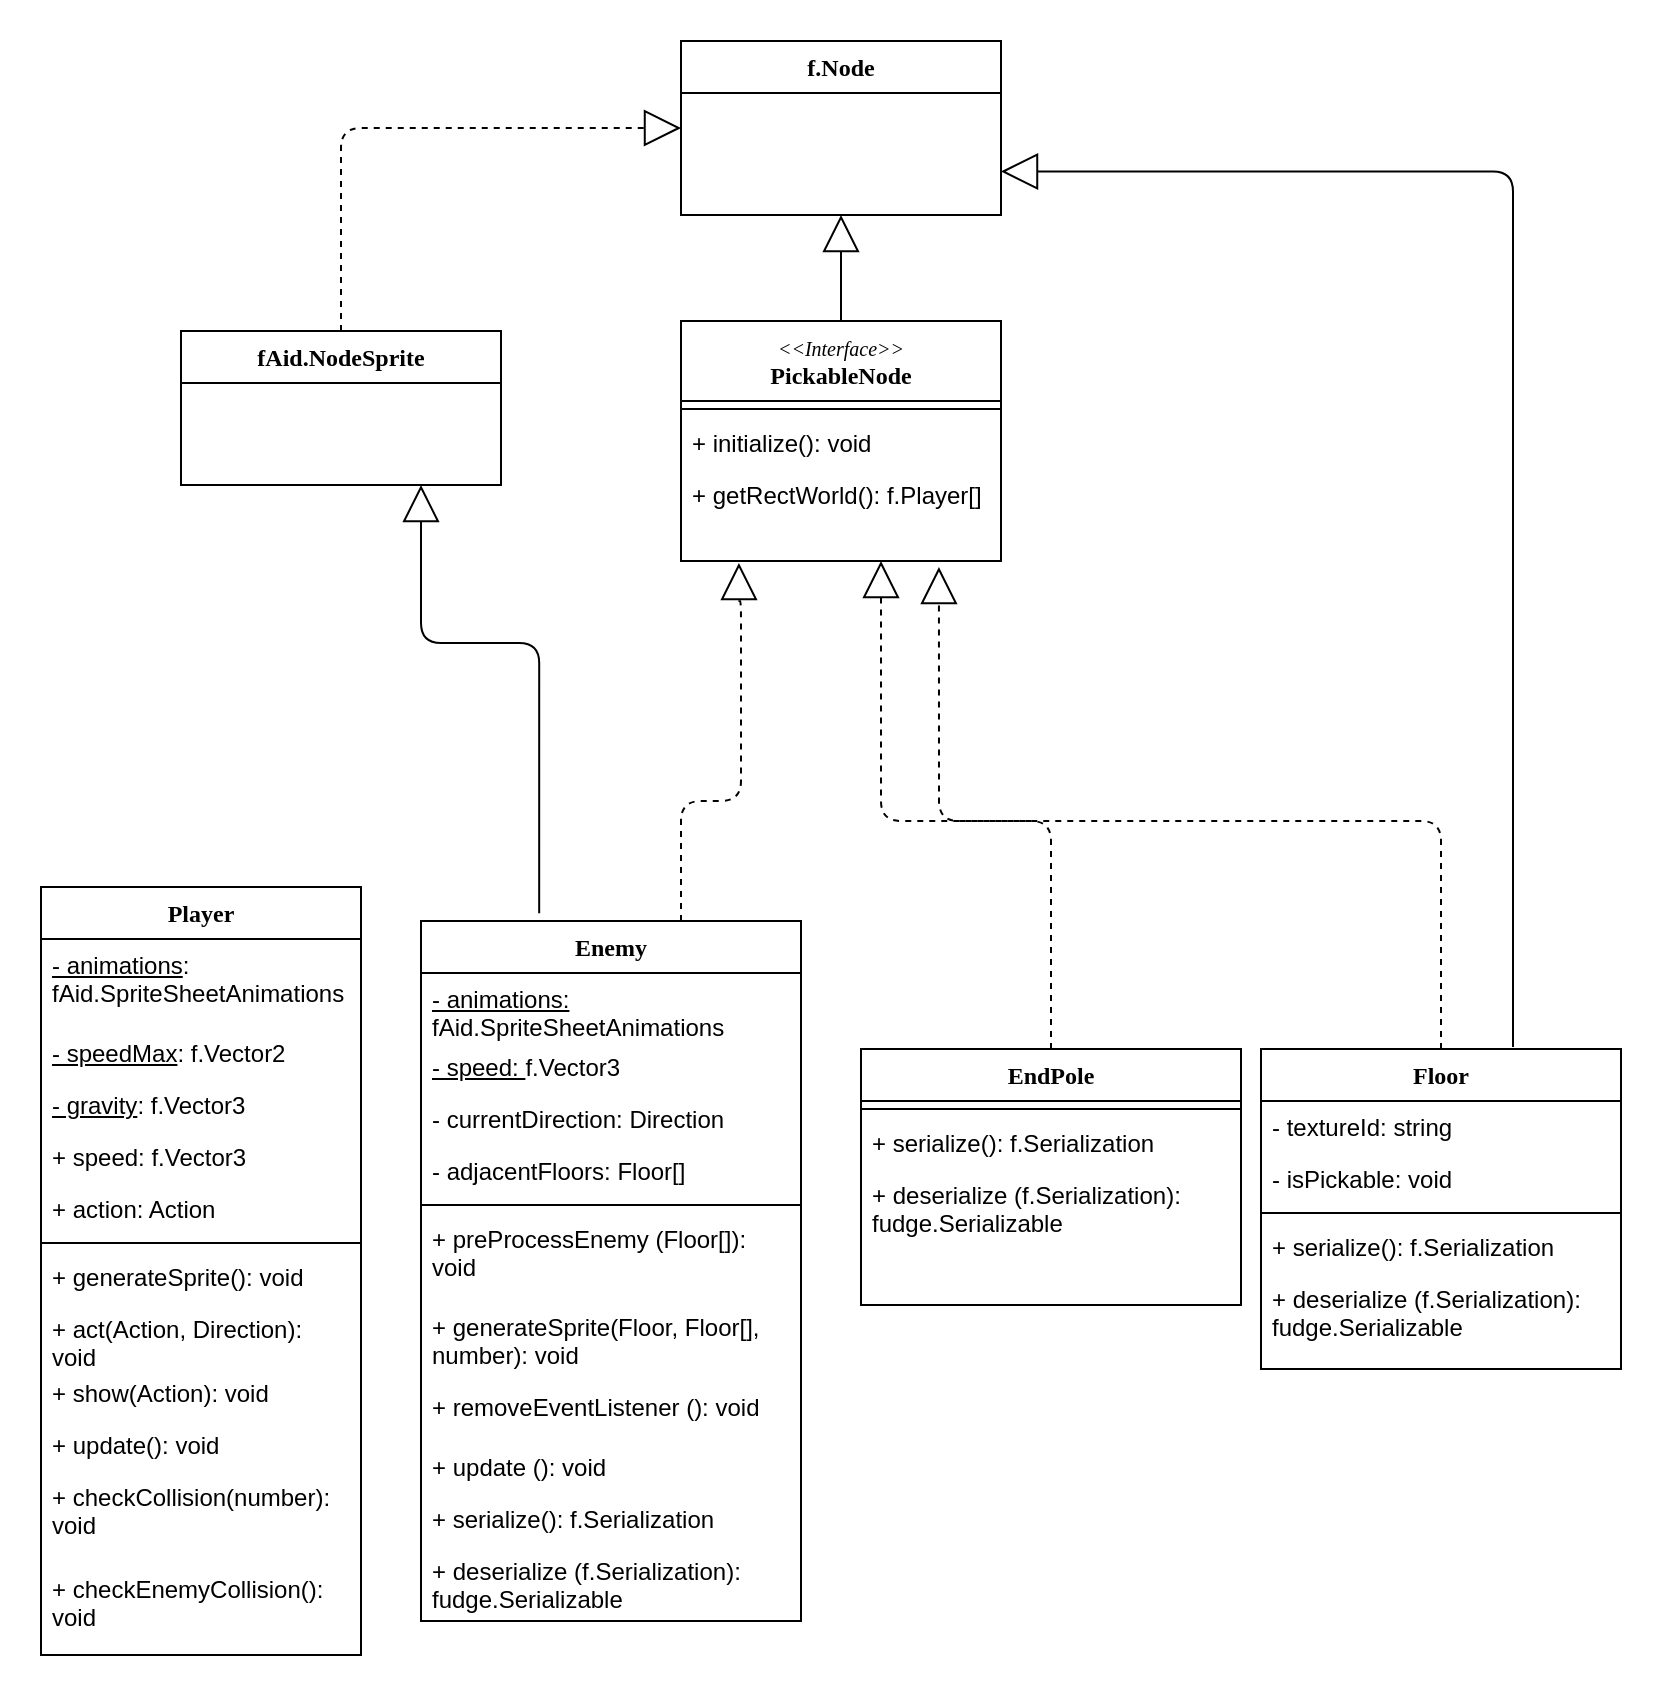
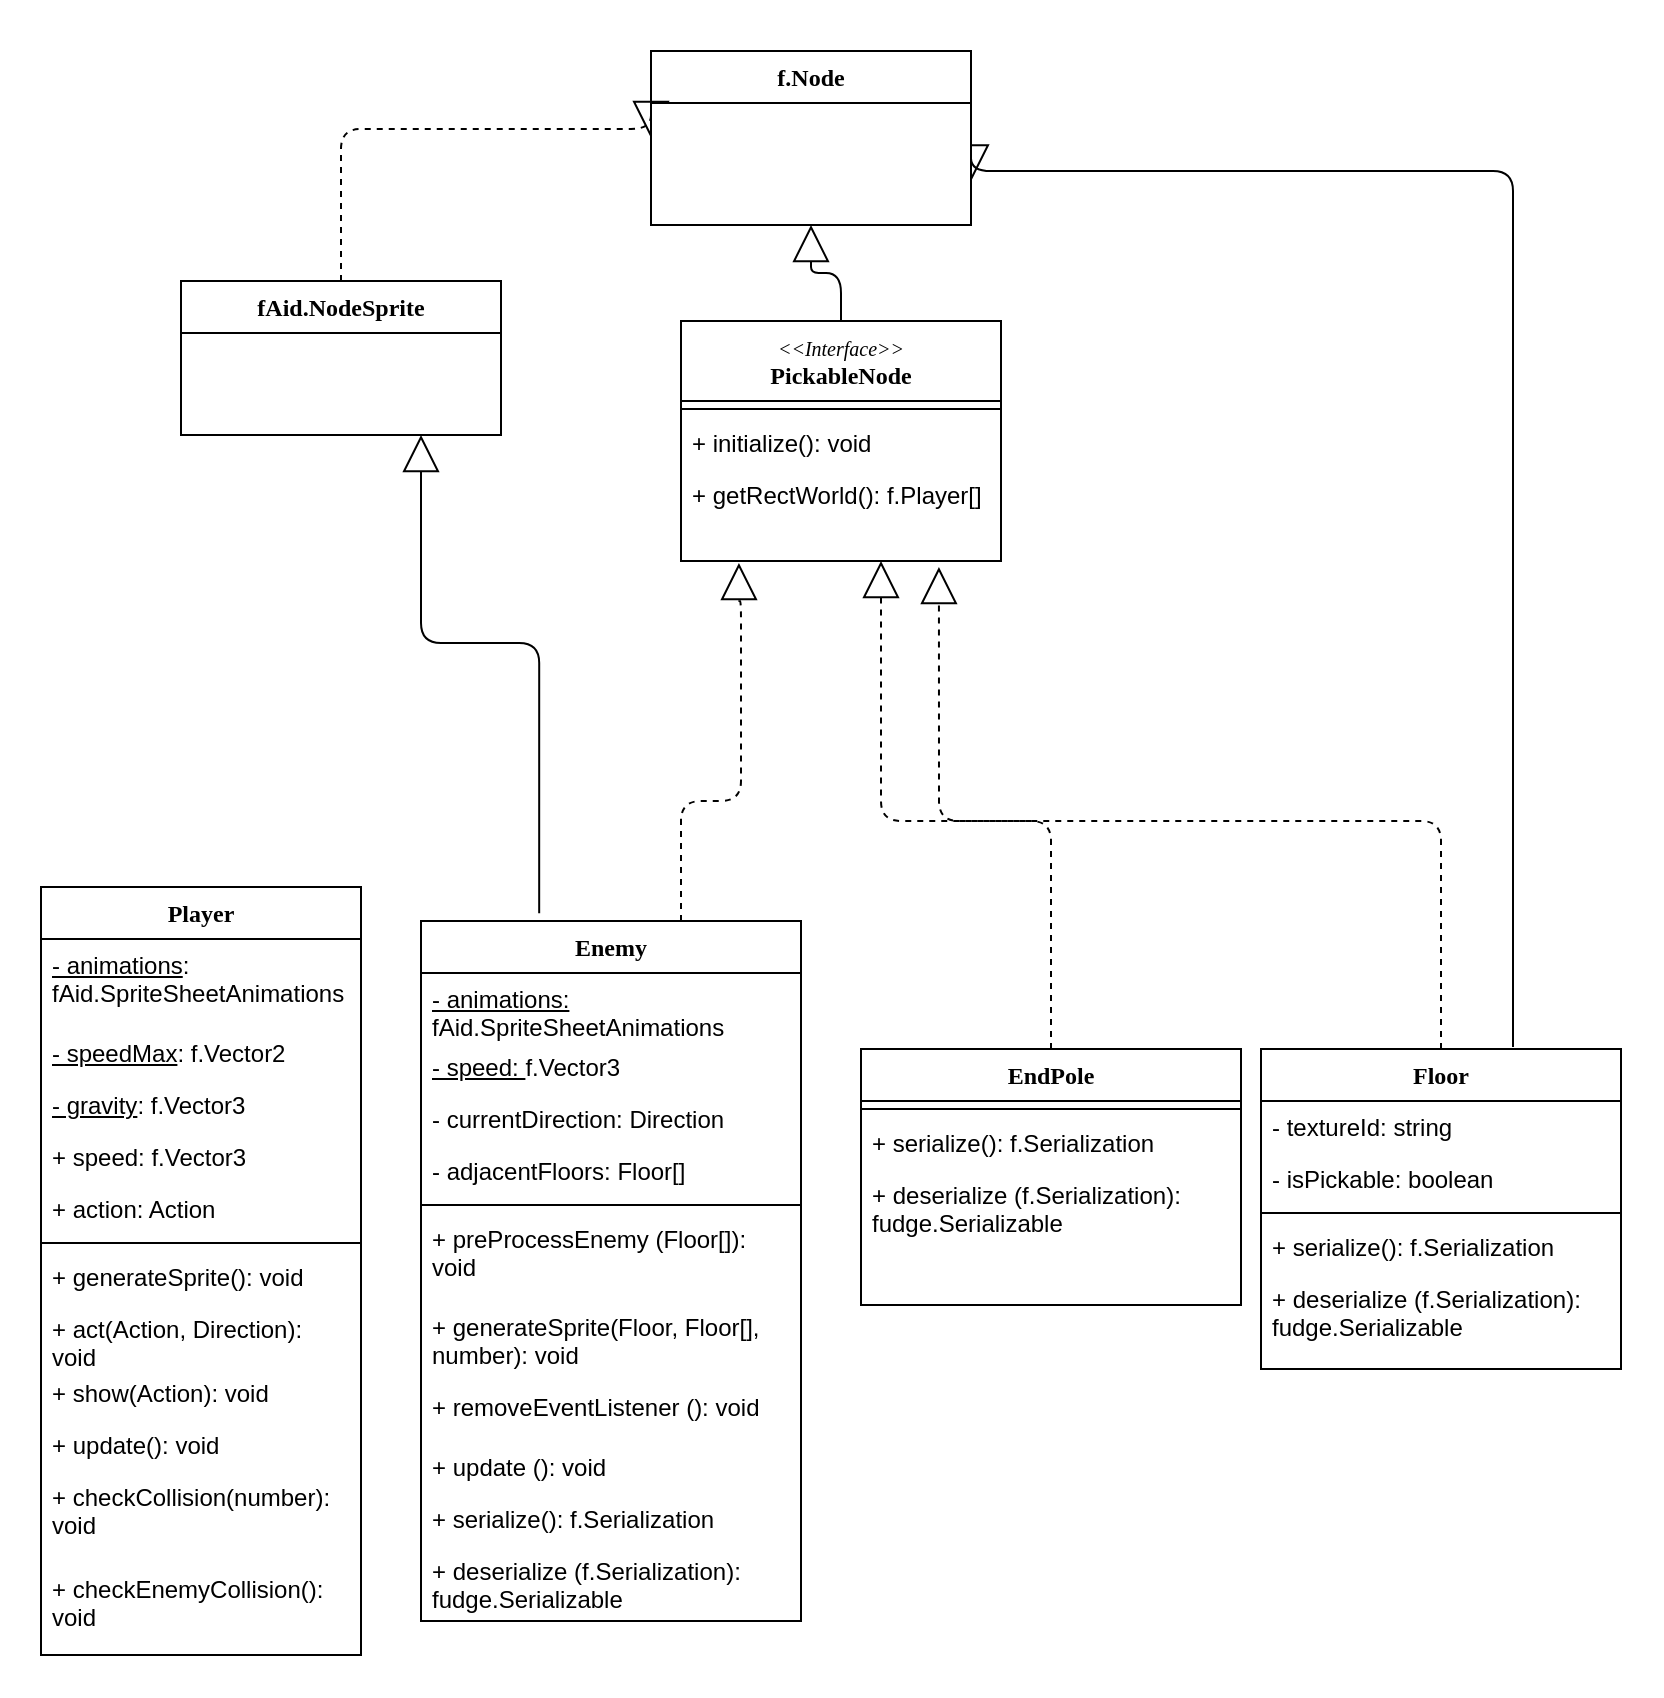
node "f.Node": moved (841, 128) -> (811, 138)
node "fAid.NodeSprite": moved (341, 408) -> (341, 358)
node "- isPickable: void": label "- isPickable: void" -> "- isPickable: boolean"
